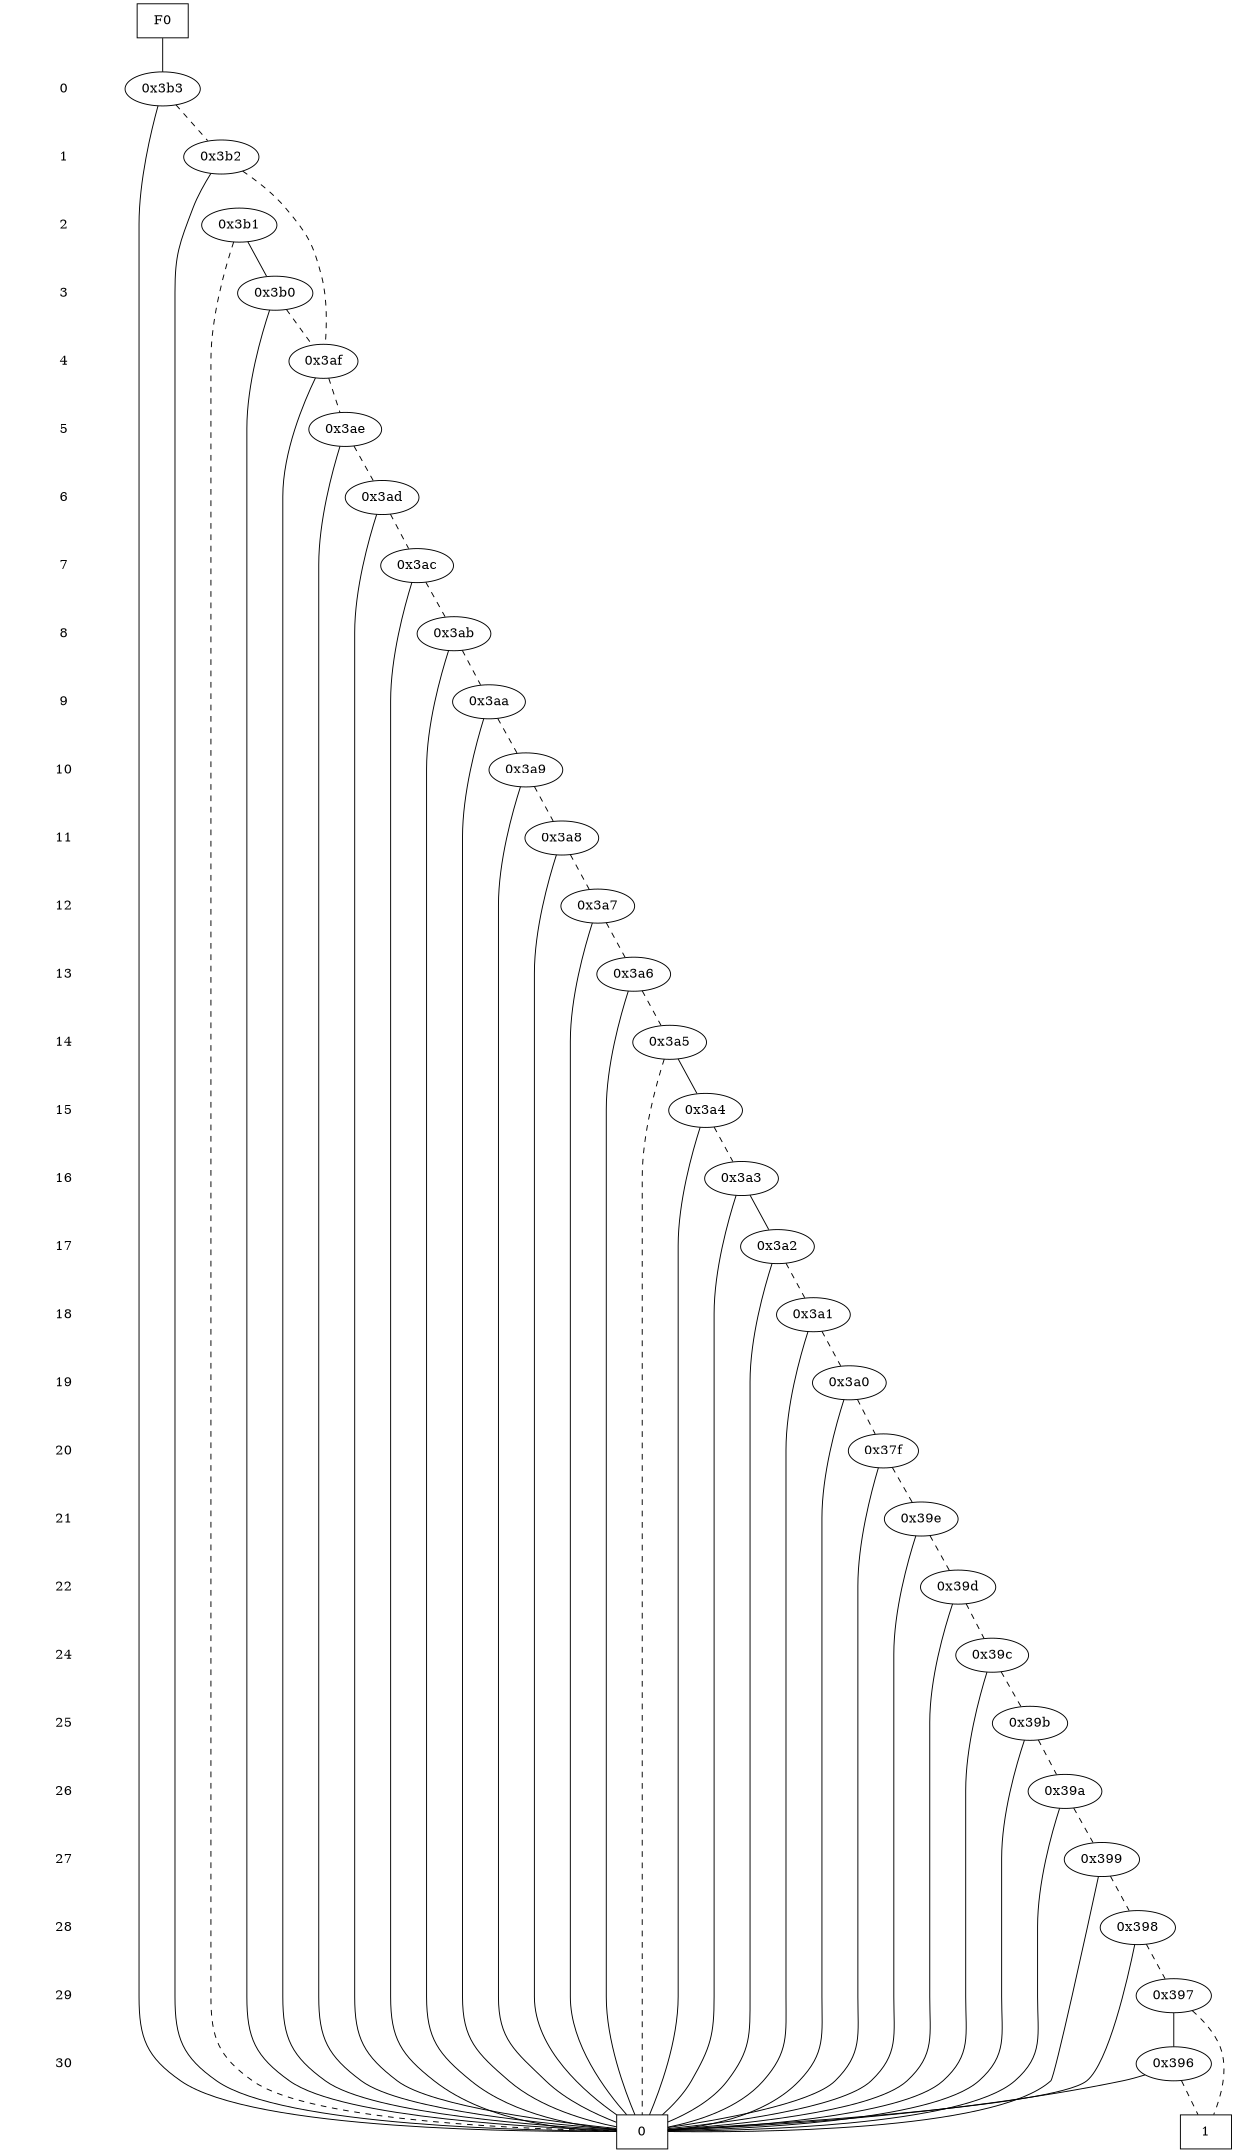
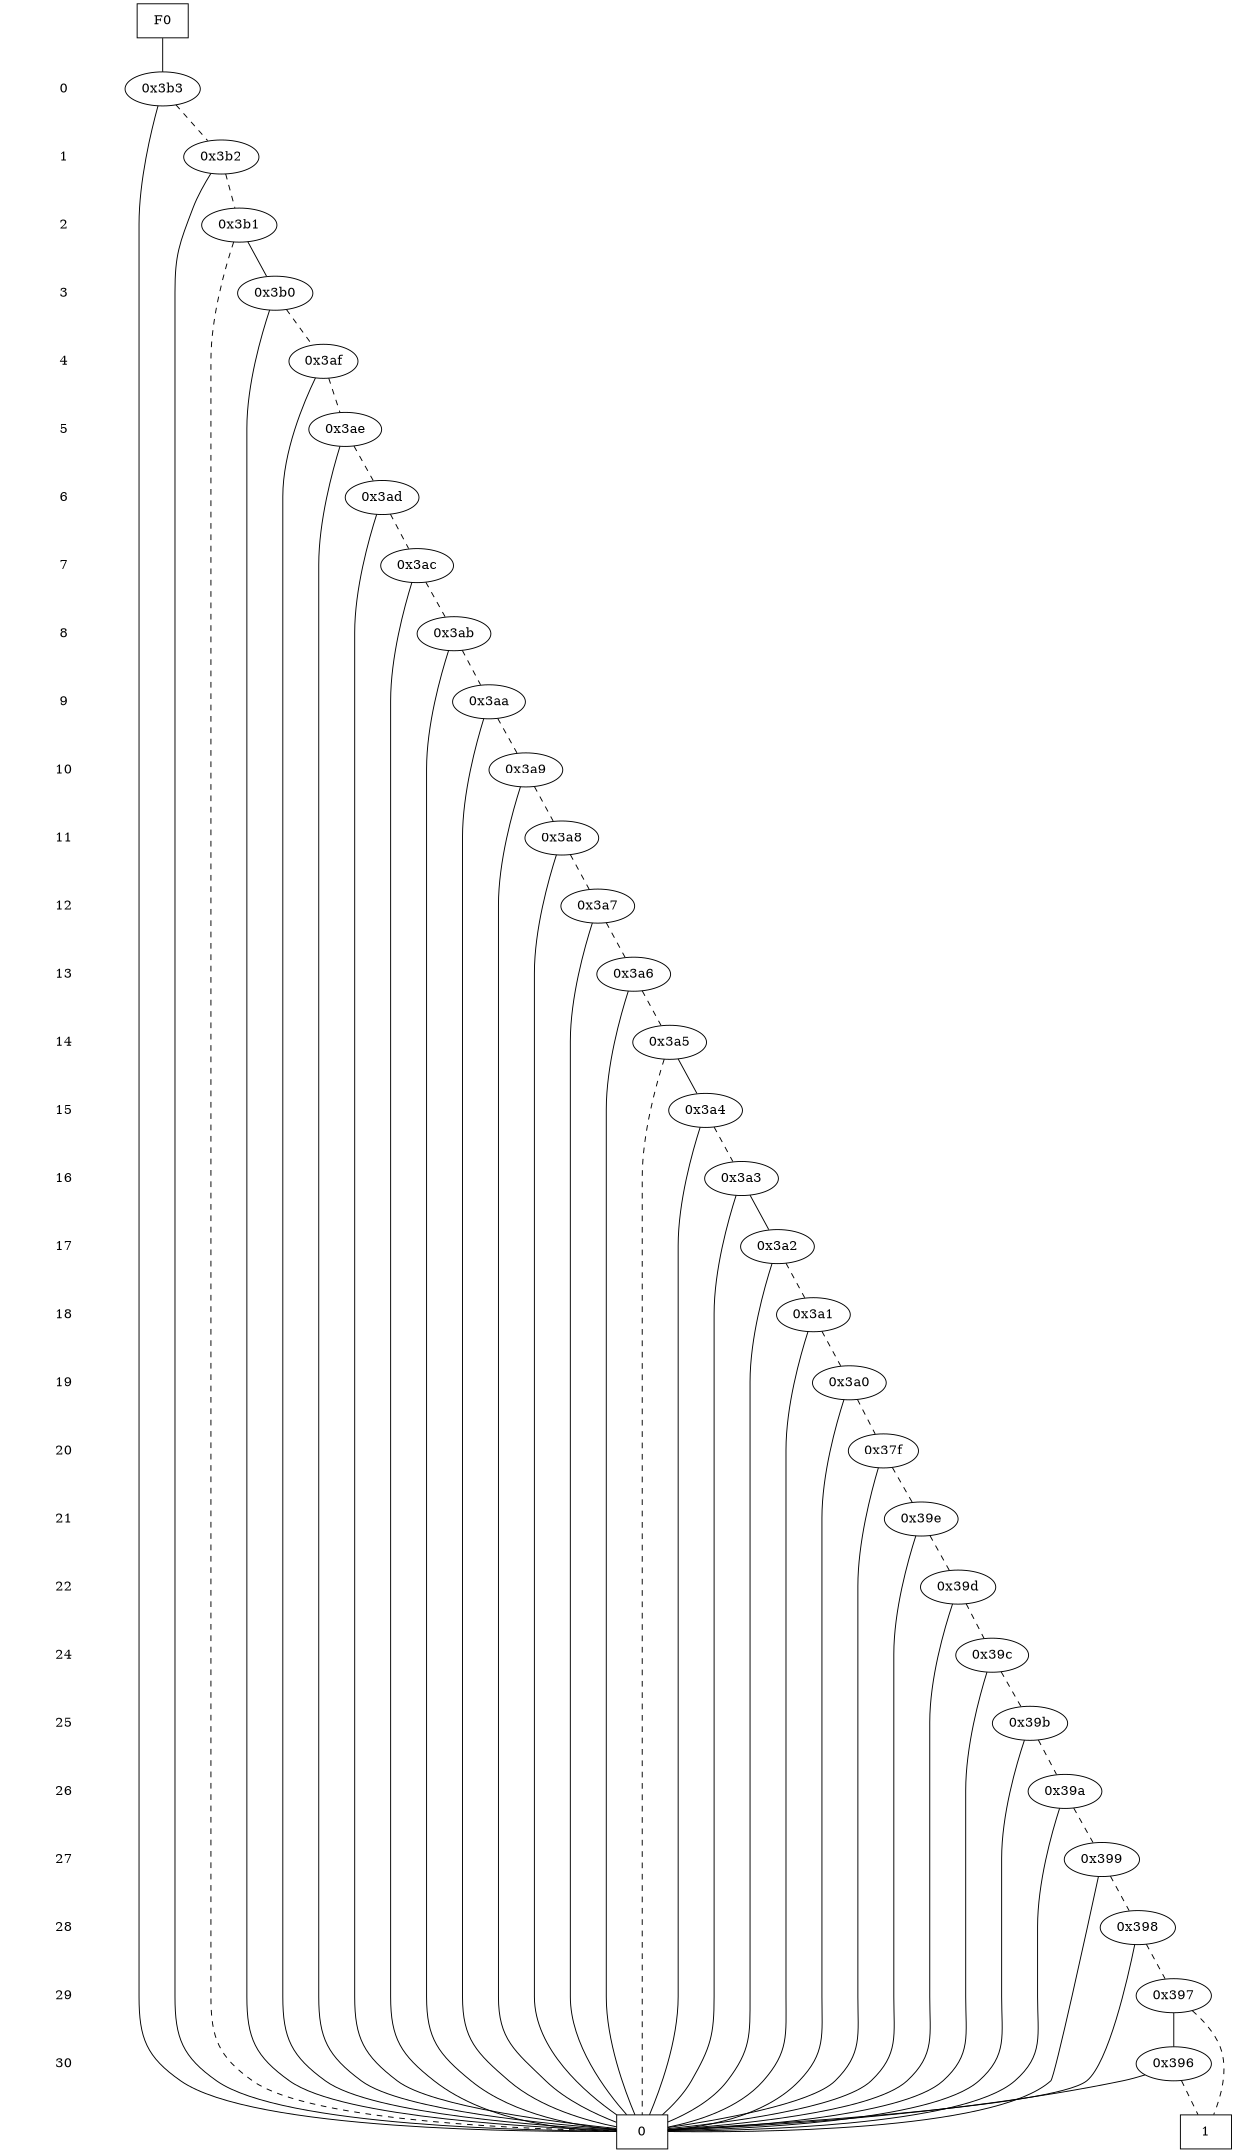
edge "0x3b2" -- "0x3af": now "0x3b2" -- "0x3b1"
